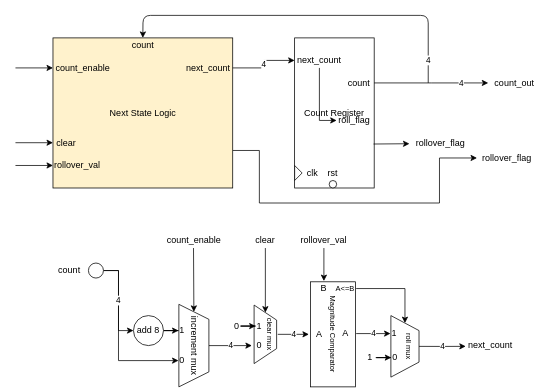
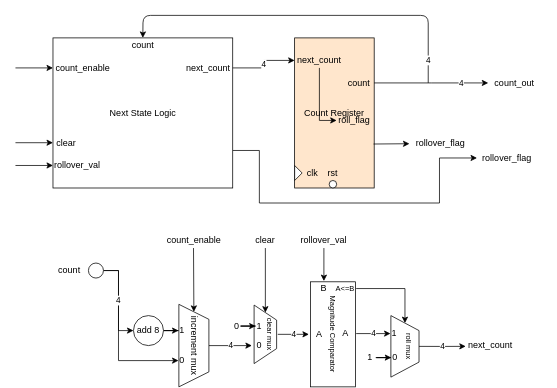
node "Next State Logic": fillcolor #fff2cc -> #ffffff
node "Count Register": fillcolor #ffffff -> #ffe6cc
